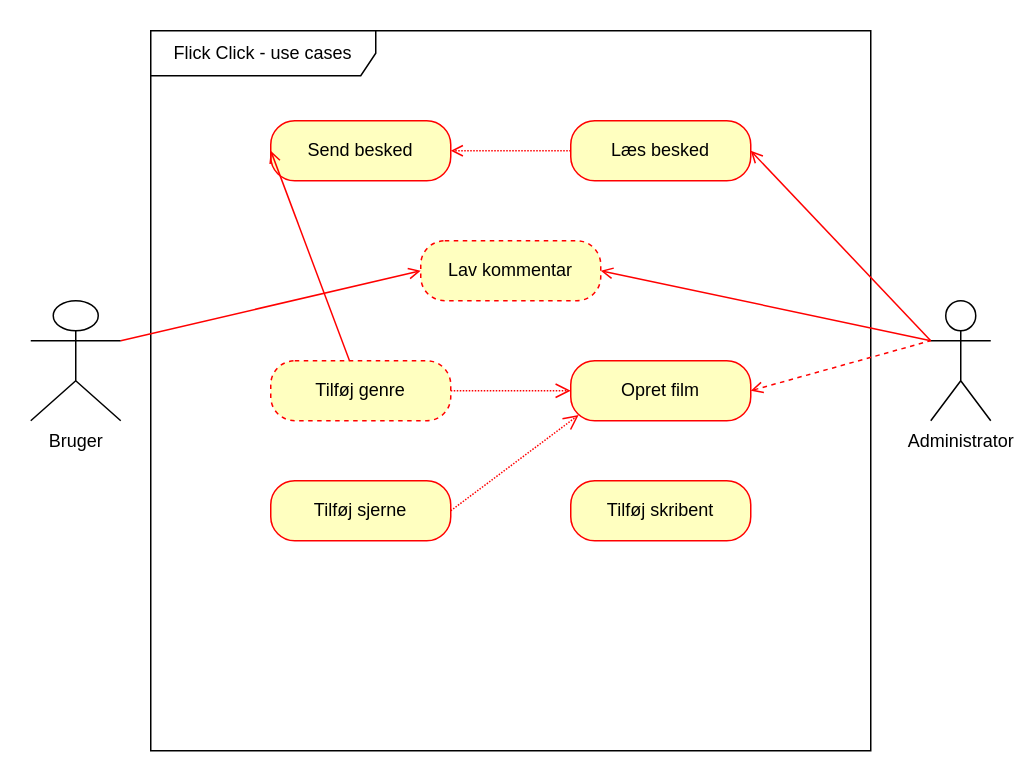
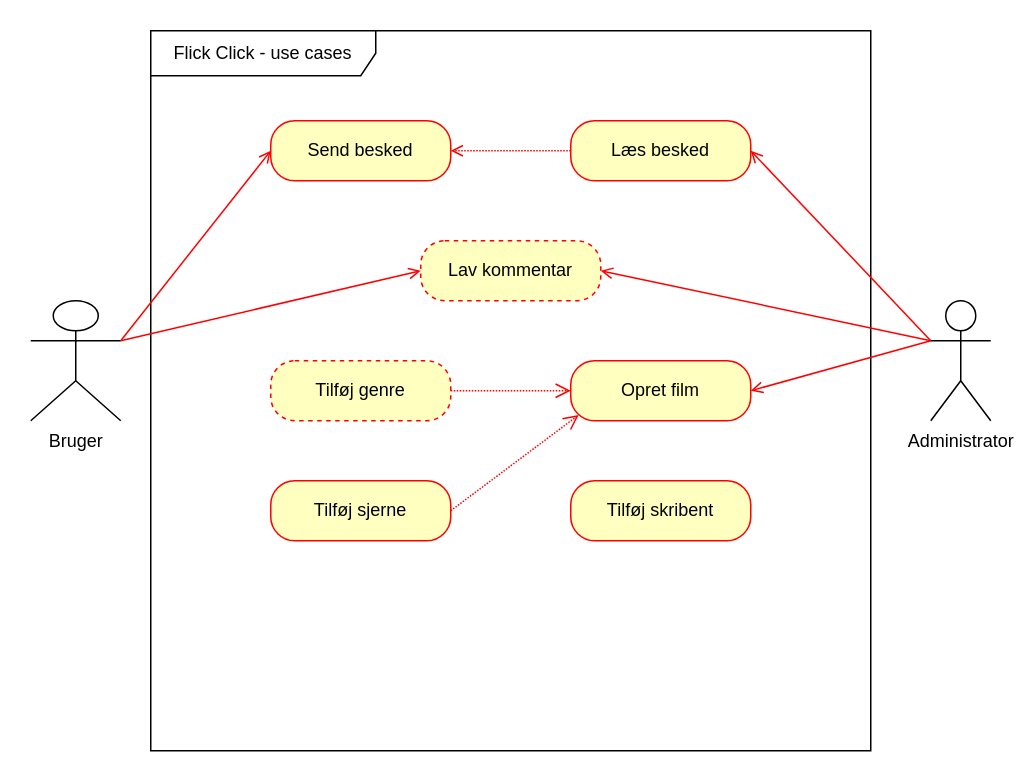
edge "Tilføj genre" -> "Send besked": now "Bruger" -> "Send besked"
edge "Administrator" -> "Opret film": style dashed -> solid
